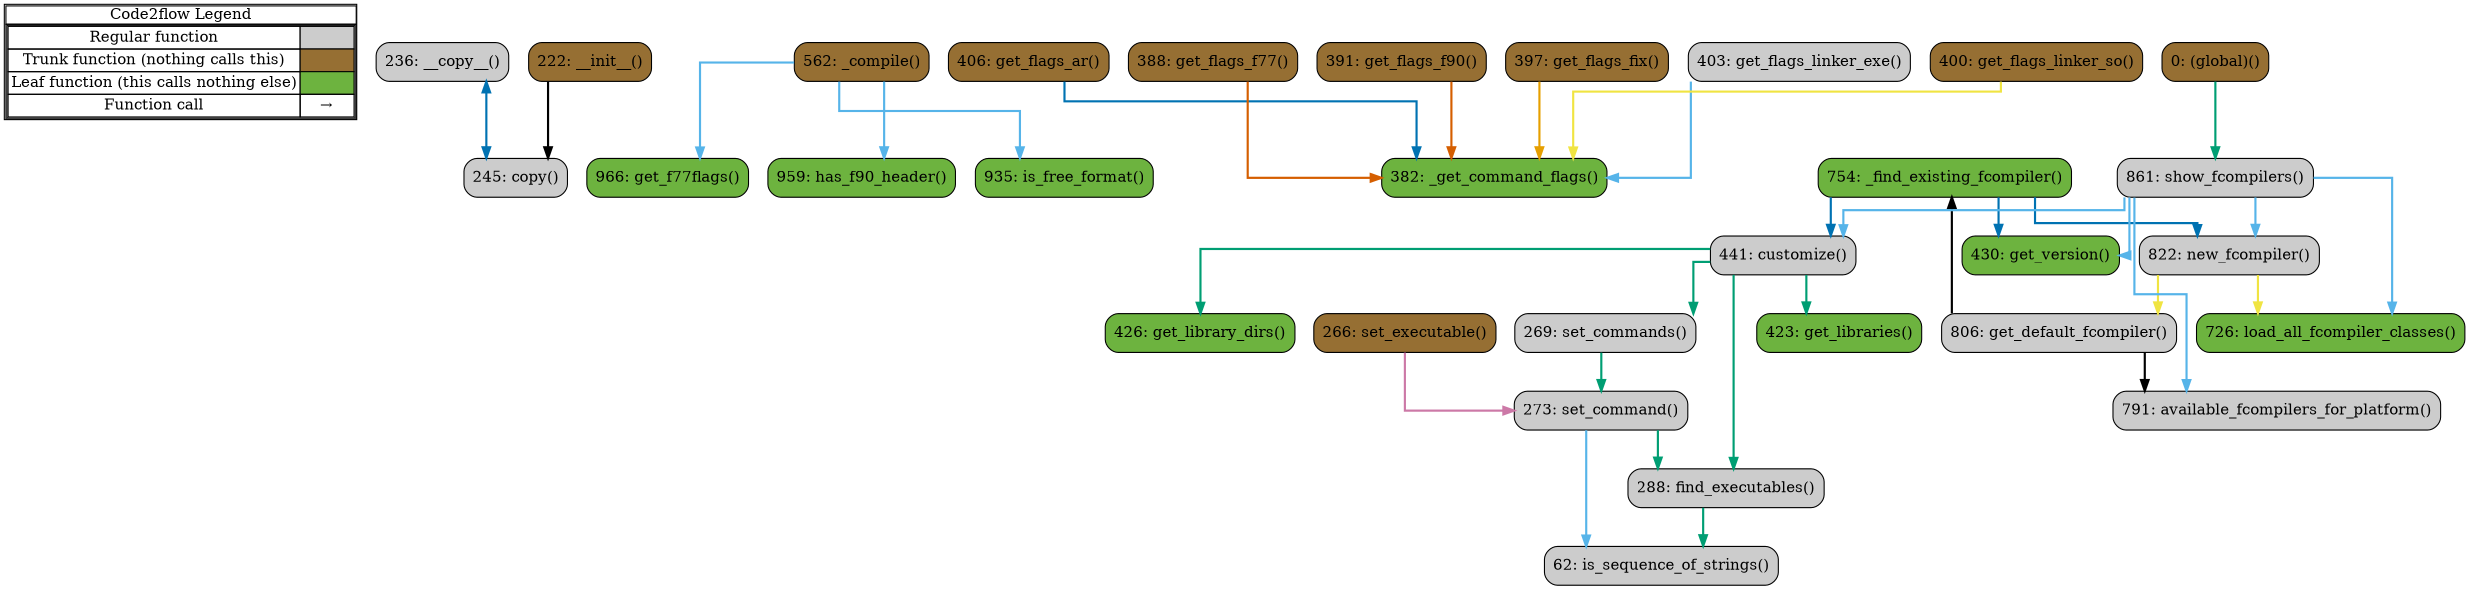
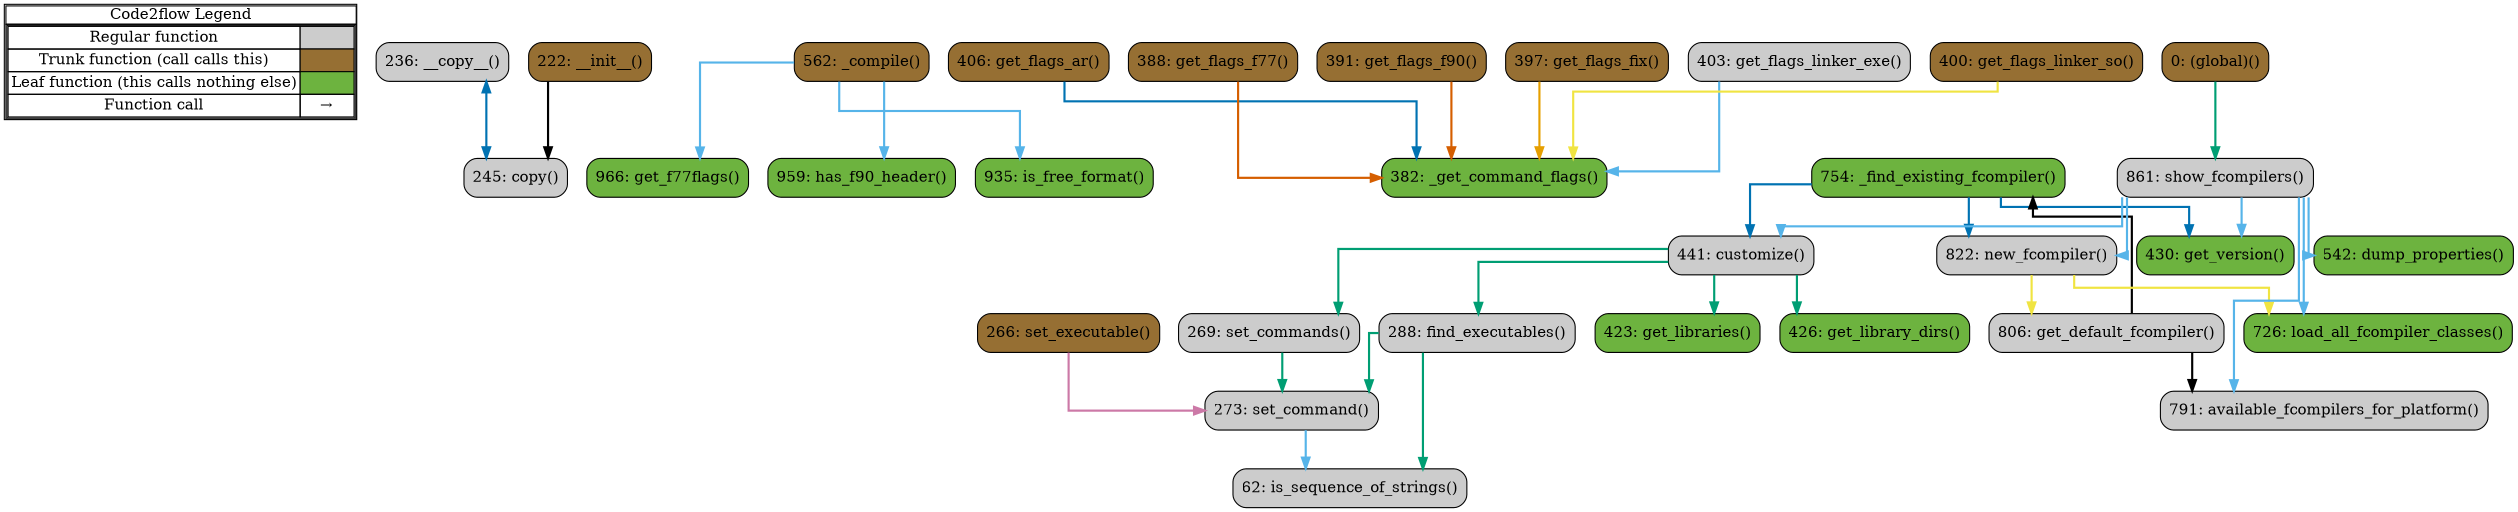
node "Code2flow Legend": text "Trunk function (nothing calls this)" -> "Trunk function (call calls this)"
node "542: dump_properties()": added
edge "273: set_command()" -> "288: find_executables()": reversed
